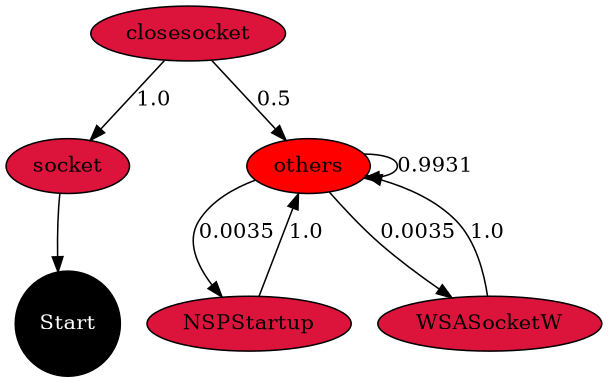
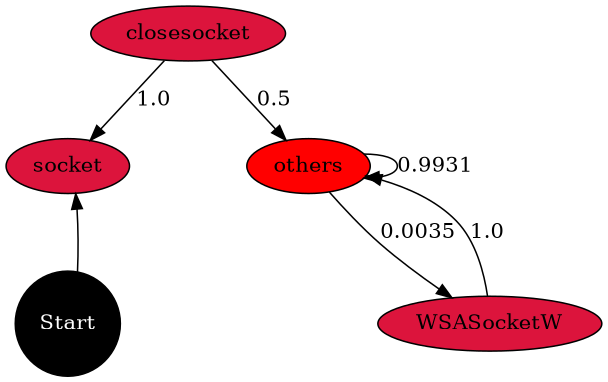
edge "socket" -> "Start": reversed
node "NSPStartup": removed
